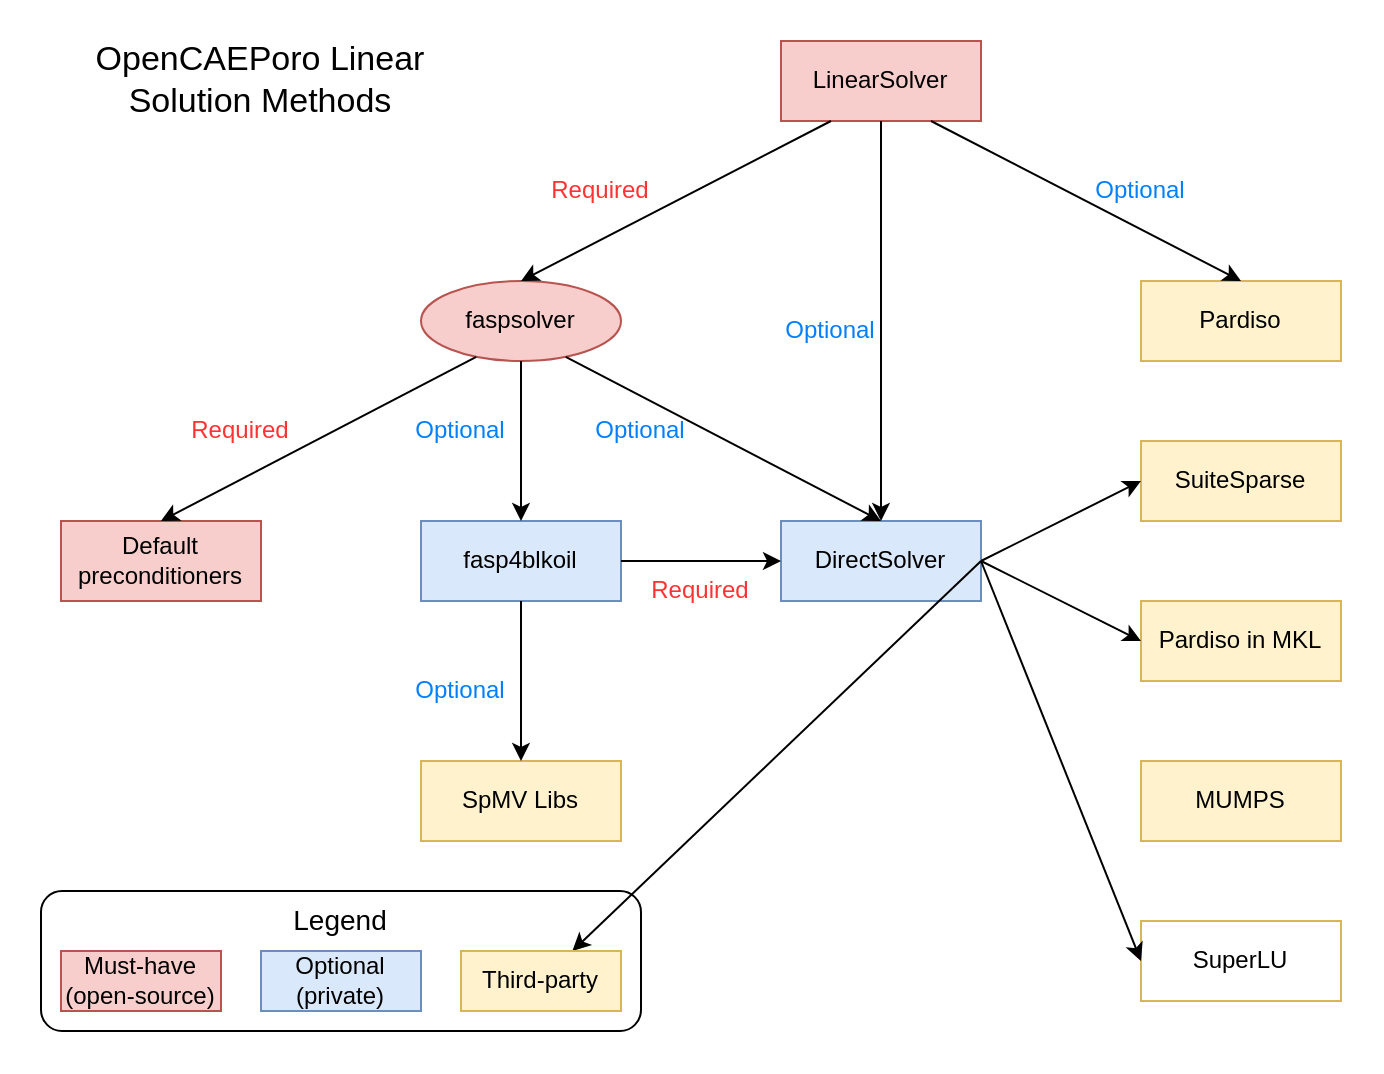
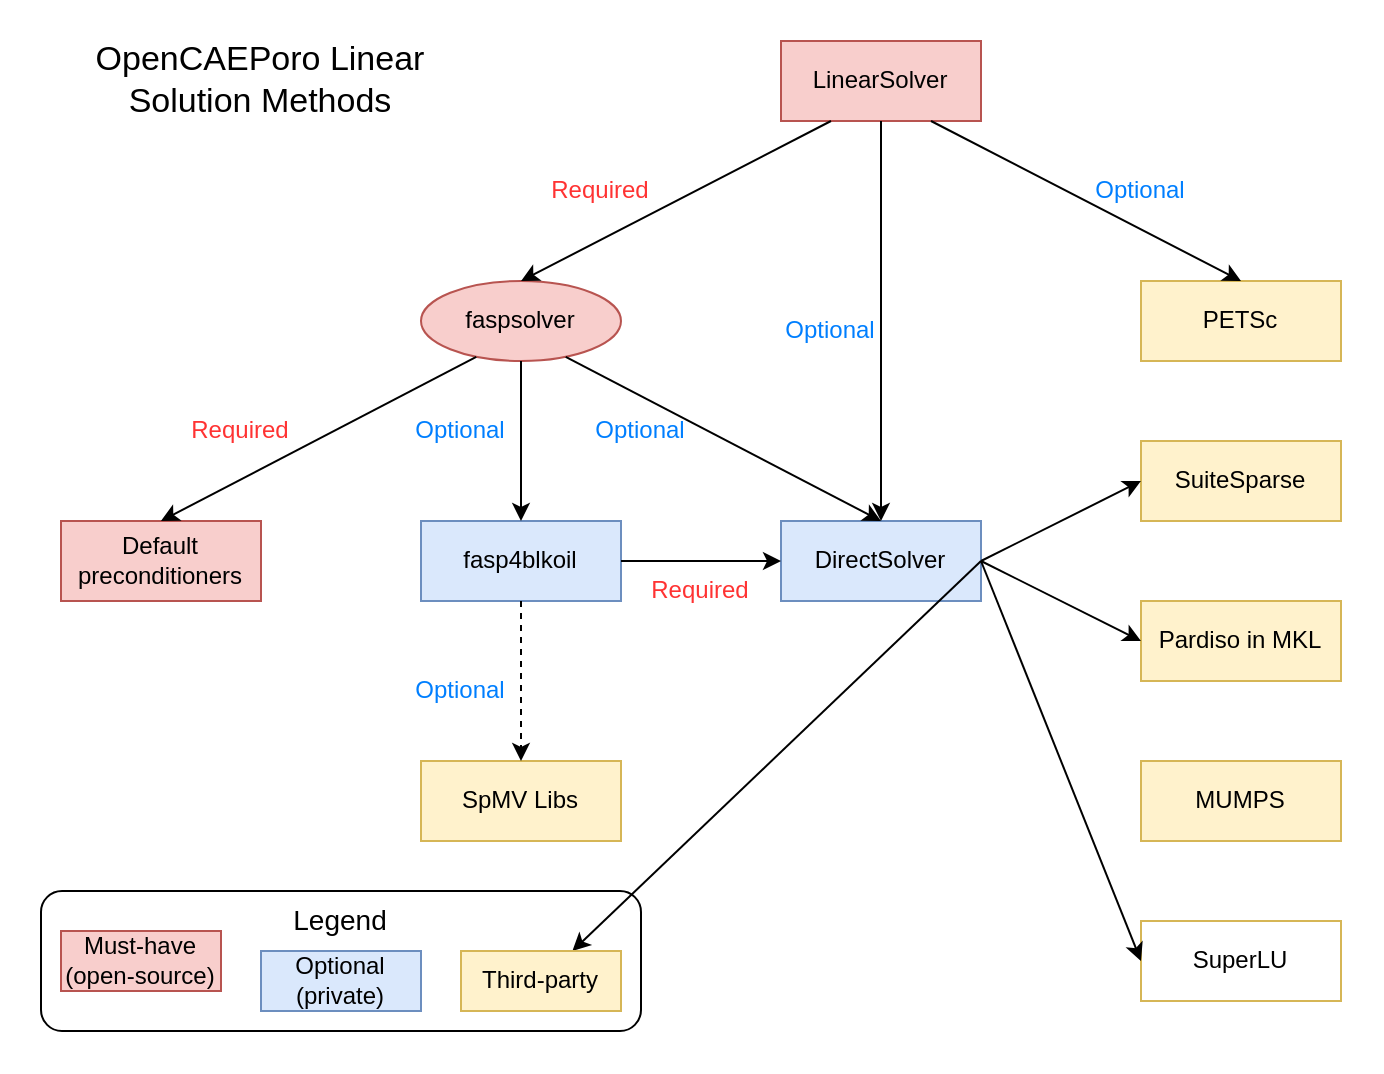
node "Pardiso": label "Pardiso" -> "PETSc"
edge "fasp4blkoil" -> "SpMV Libs": style solid -> dashed
node "Must-have (open-source)": moved (141, 981) -> (141, 961)
